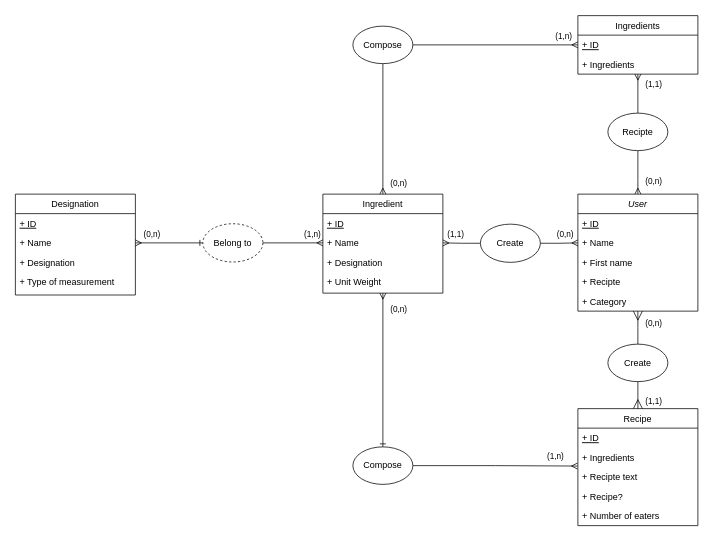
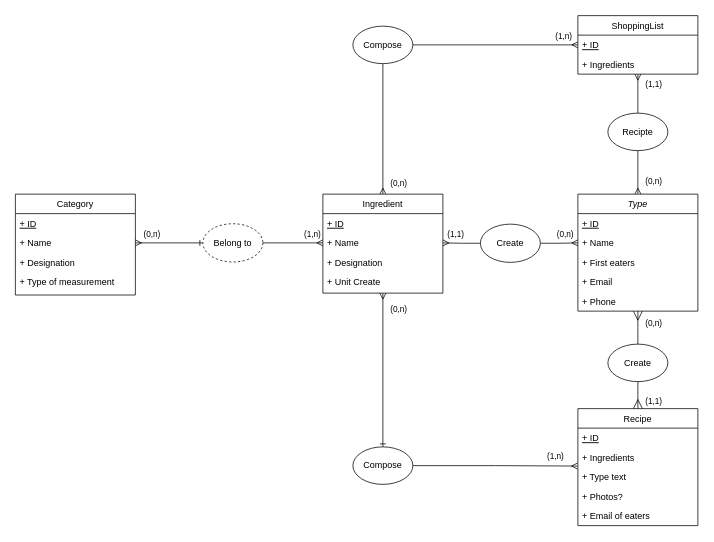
node "Ingredients": label "Ingredients" -> "ShoppingList"
node "Designation": label "Designation" -> "Category"
node "User": label "User" -> "Type"
node "+ First name": label "+ First name" -> "+ First eaters"
node "+ Unit Weight": label "+ Unit Weight" -> "+ Unit Create"
node "+ Recipte": label "+ Recipte" -> "+ Email"
node "+ Category": label "+ Category" -> "+ Phone"
node "+ Recipte text": label "+ Recipte text" -> "+ Type text"
node "+ Recipe?": label "+ Recipe?" -> "+ Photos?"
node "+ Number of eaters": label "+ Number of eaters" -> "+ Email of eaters"
